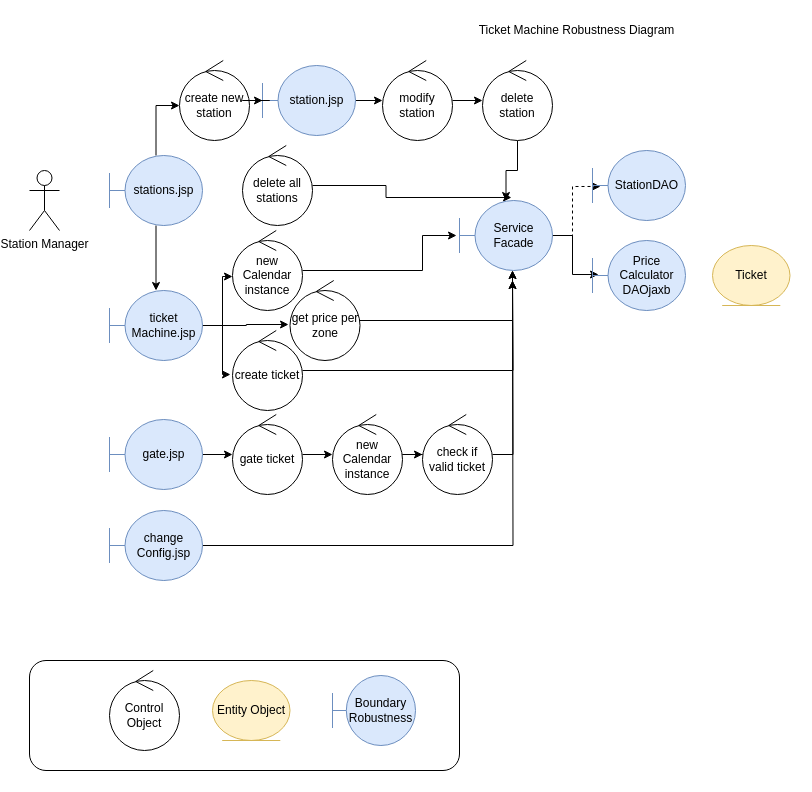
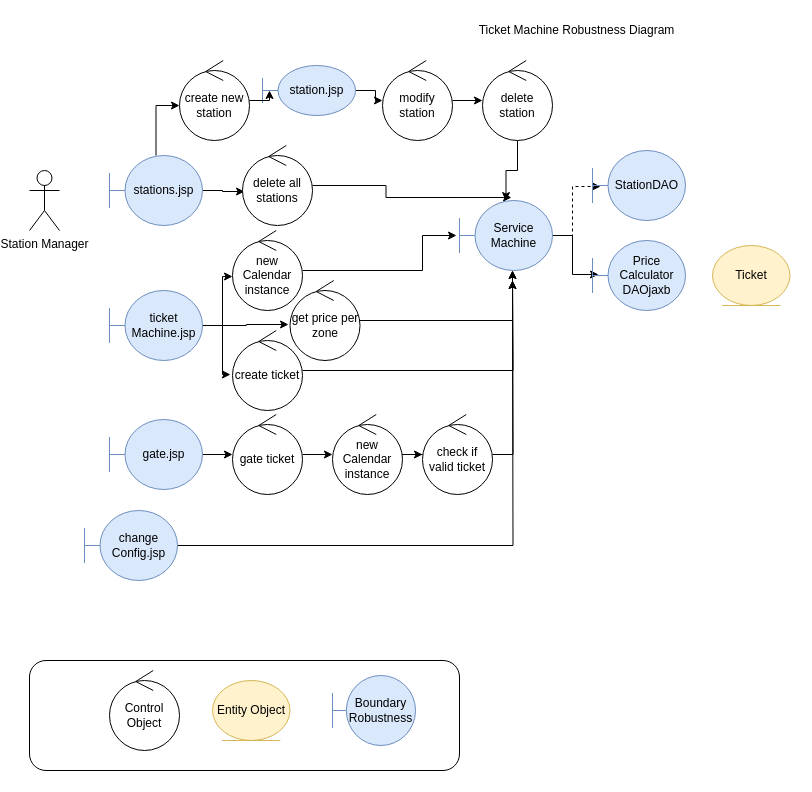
node "station.jsp": size 93x70 -> 93x50
node "Service Facade": label "Service Facade" -> "Service Machine"
edge "stations.jsp" -> "ticket Machine.jsp": now "stations.jsp" -> "delete all stations"
node "change Config.jsp": moved (156, 546) -> (131, 546)
